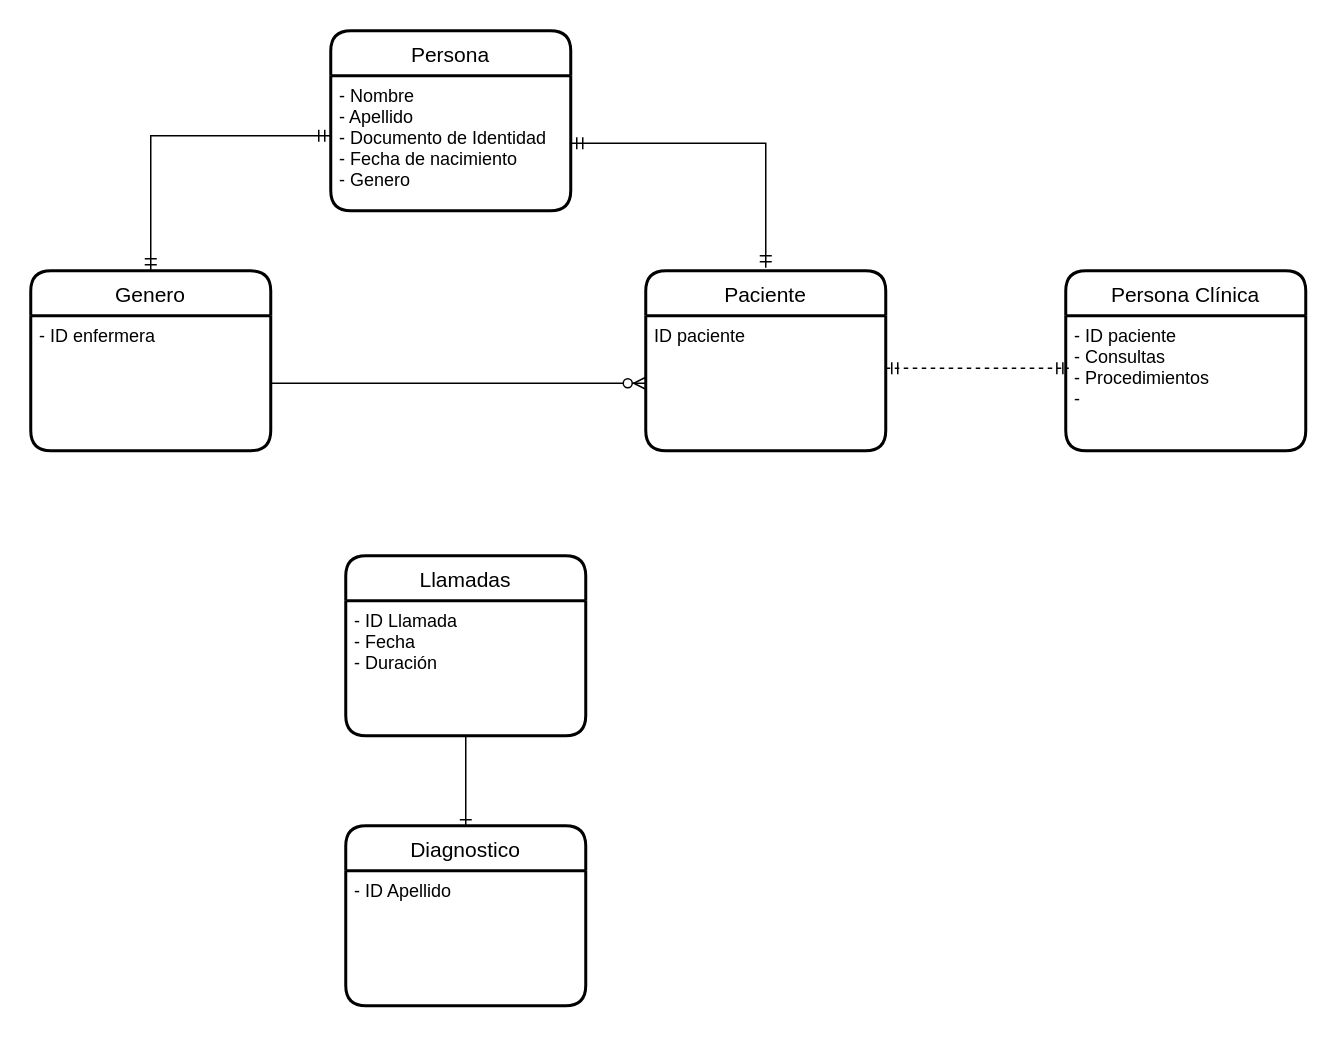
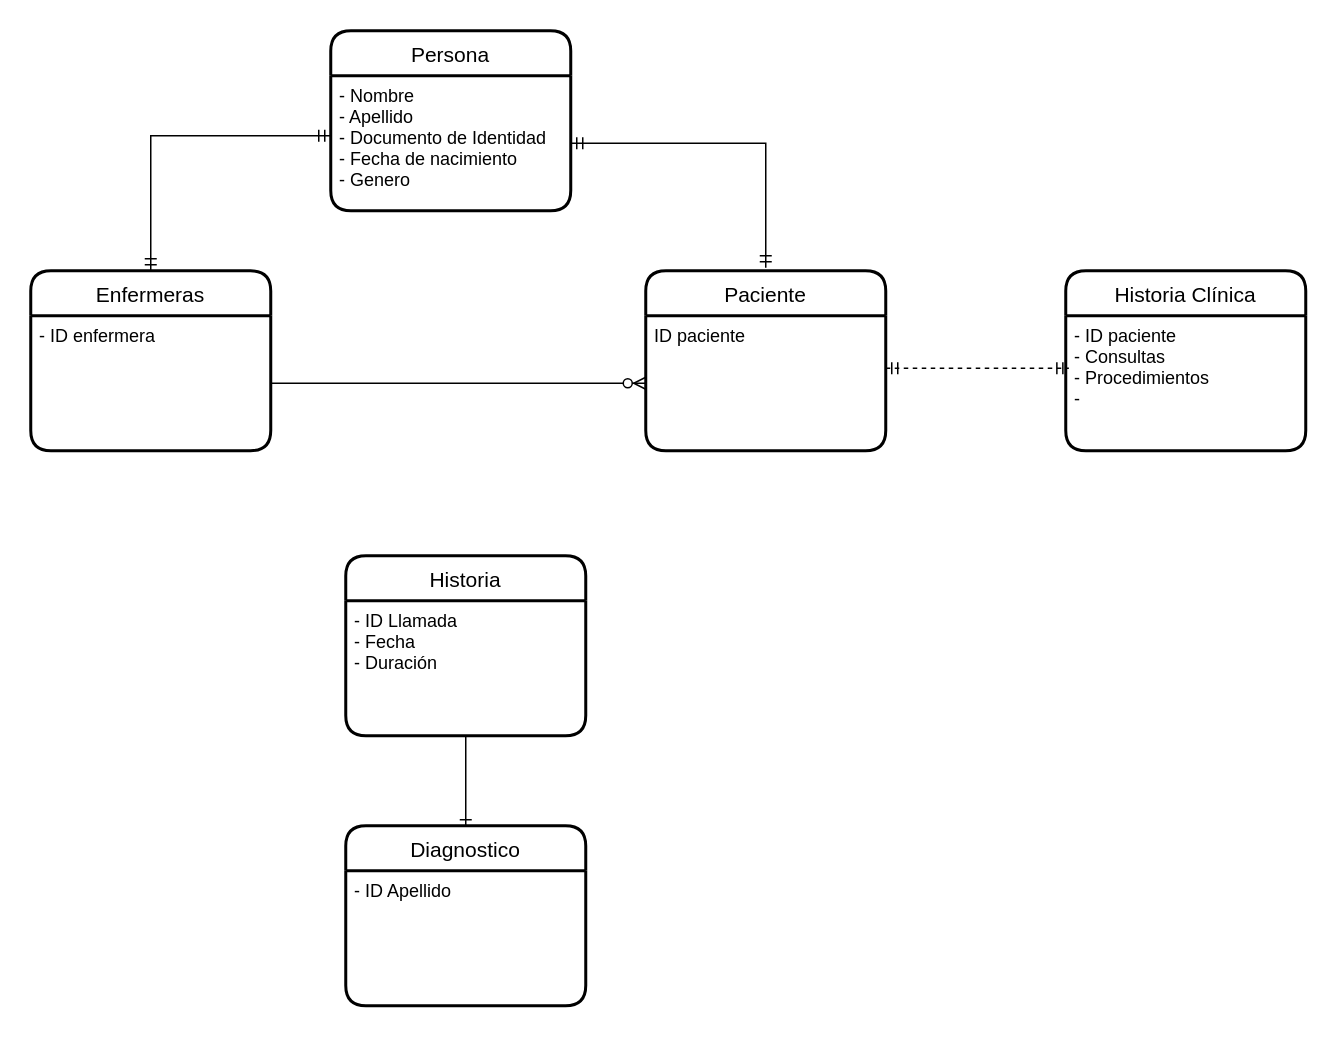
node "Genero": label "Genero" -> "Enfermeras"
node "Persona Clínica": label "Persona Clínica" -> "Historia Clínica"
node "Llamadas": label "Llamadas" -> "Historia"
